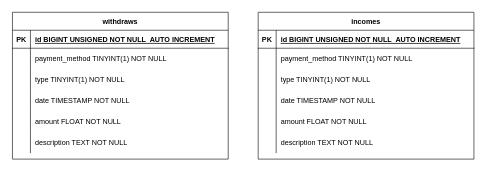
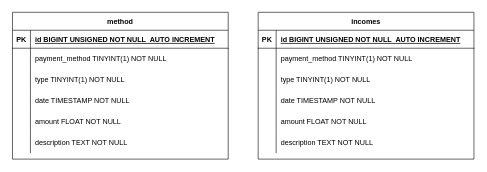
node "withdraws": label "withdraws" -> "method"
